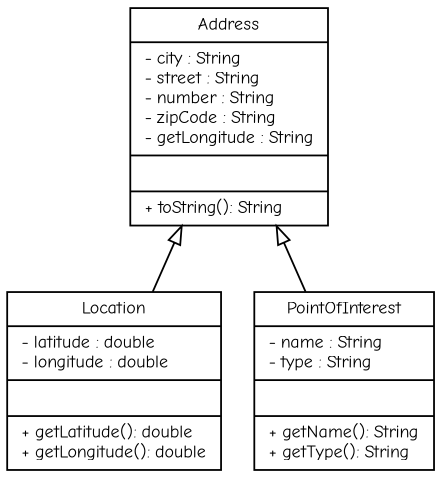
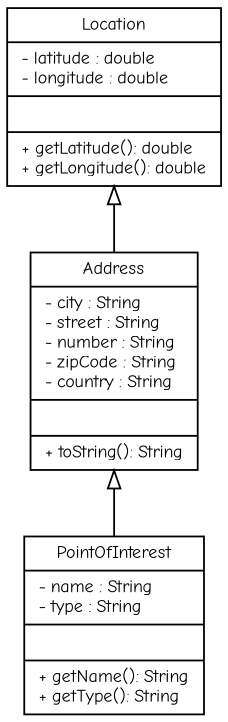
node "Address": text "- getLongitude : String" -> "- country : String"
edge "Location" -> "Address": reversed
